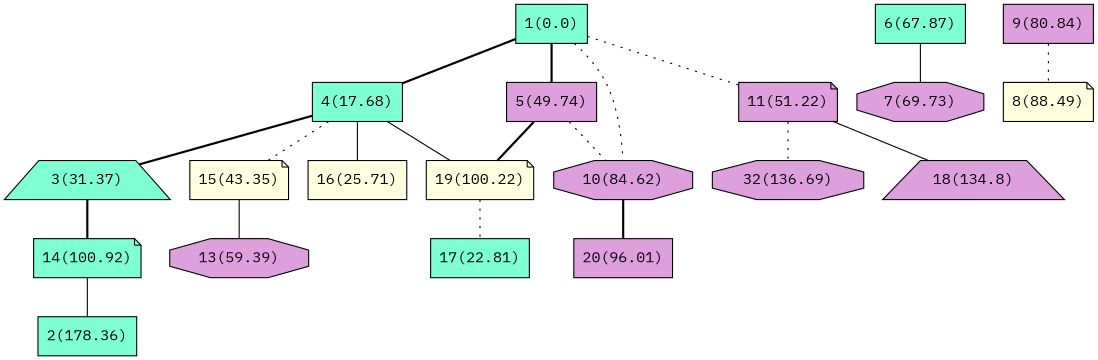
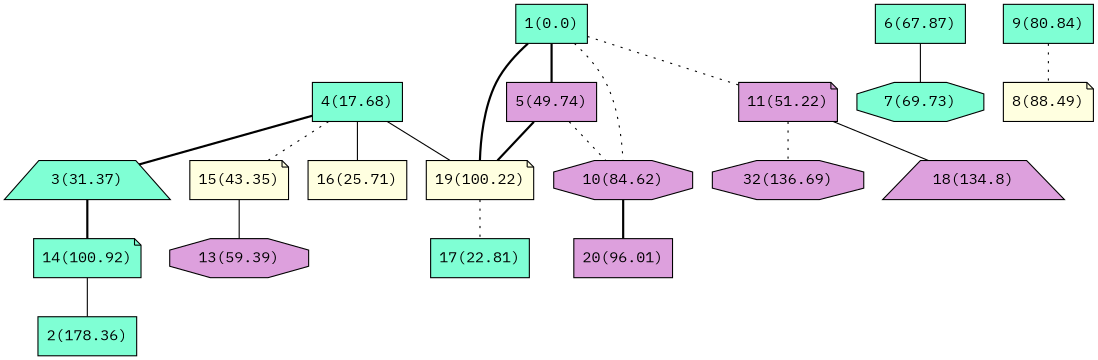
node "9(80.84)": fillcolor plum -> aquamarine
edge "1(0.0)" -- "4(17.68)": now "1(0.0)" -- "19(100.22)"
node "7(69.73)": fillcolor plum -> aquamarine
